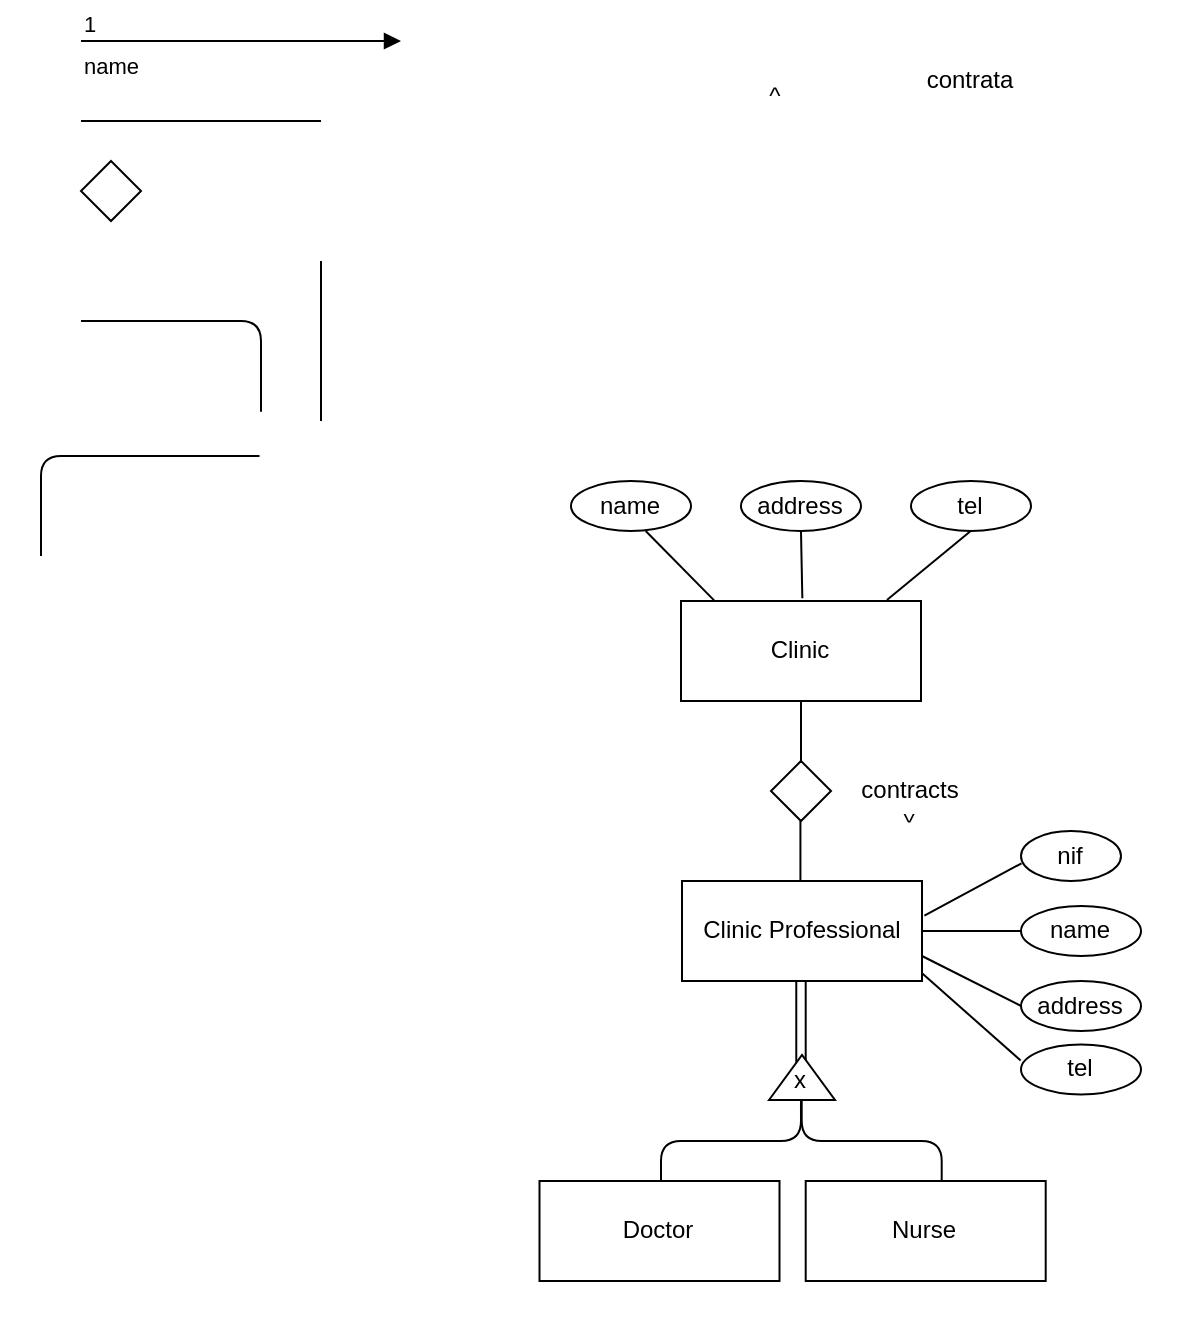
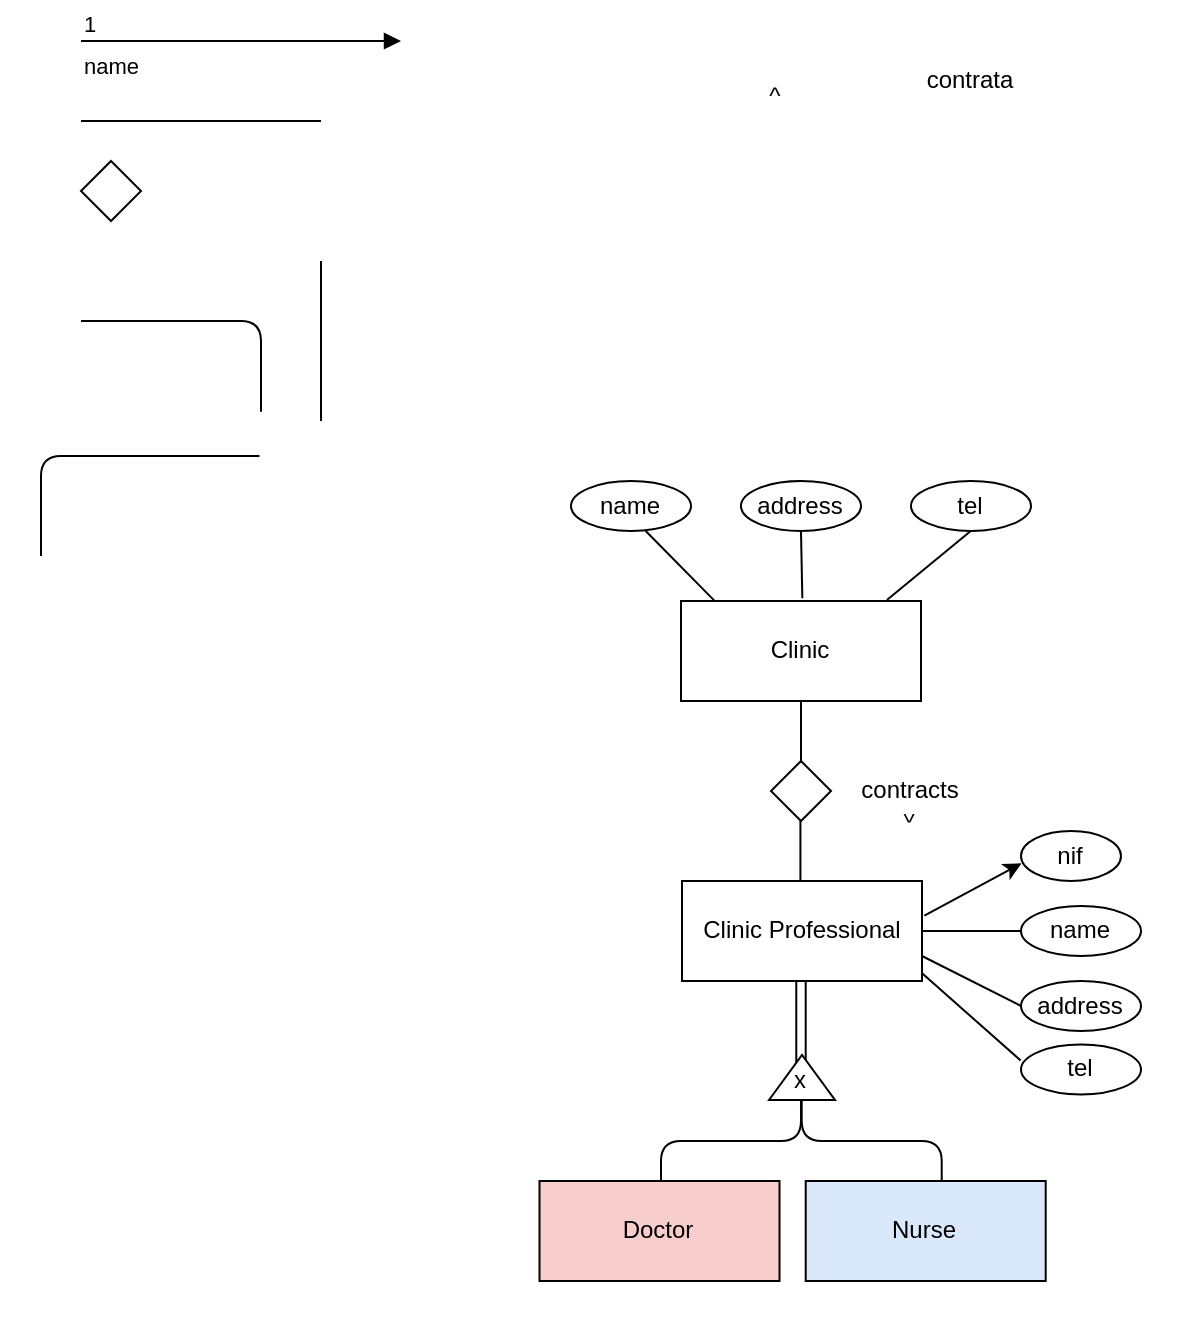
edge "nif" -- "Clinic Professional": arrowhead none -> classic
node "Doctor": fillcolor #ffffff -> #f8cecc
node "Nurse": fillcolor #ffffff -> #dae8fc
